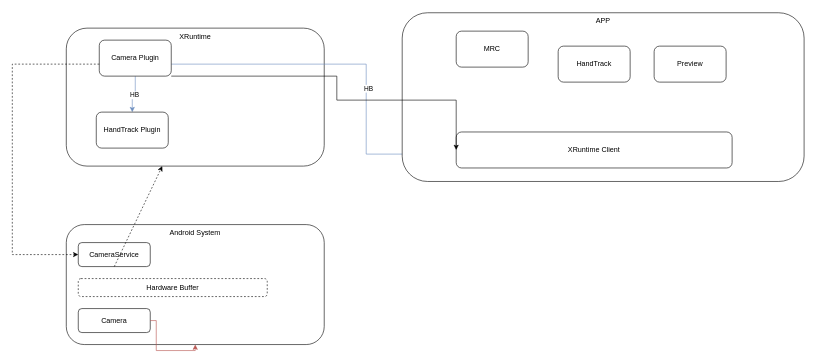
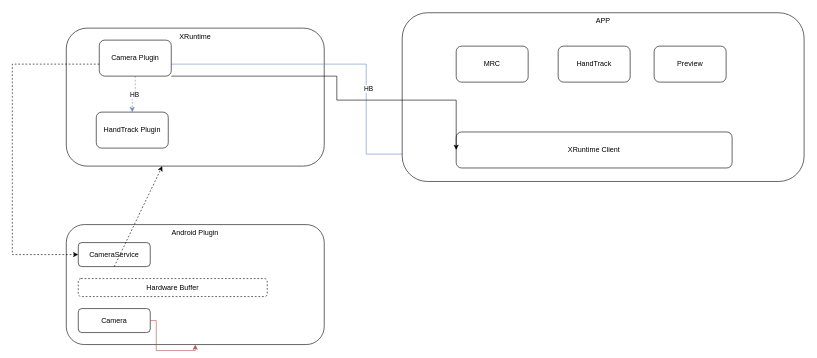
node "MRC": moved (492, 49) -> (492, 64)
edge "Camera Plugin" -> "HandTrack Plugin": style solid -> dashed
node "Android System": label "Android System" -> "Android Plugin"
